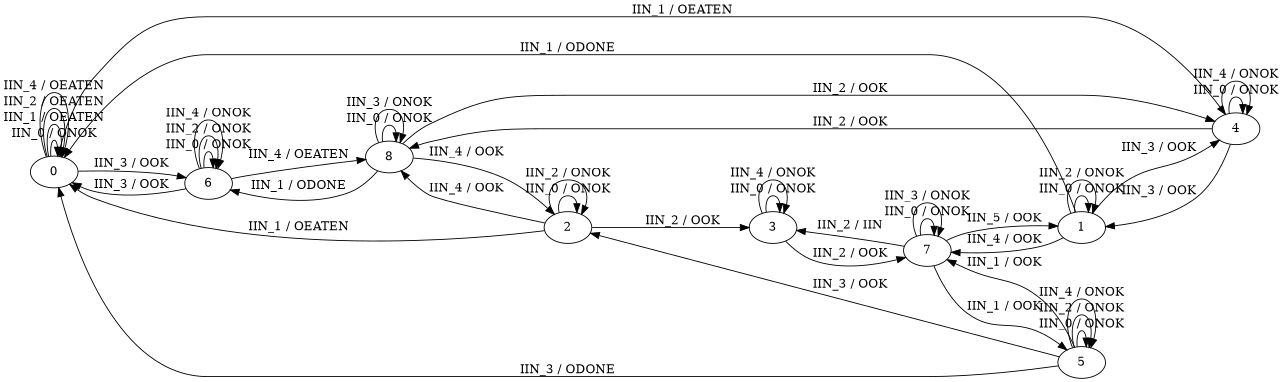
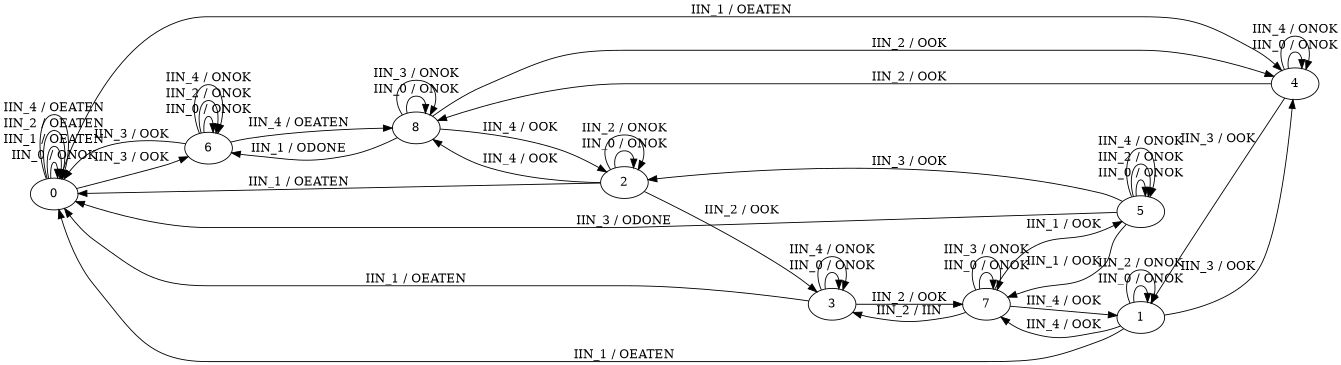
edge "1" -> "0": label "IIN_1 / ODONE" -> "IIN_1 / OEATEN"
edge "7" -> "1": label "IIN_5 / OOK" -> "IIN_4 / OOK"
edge "3" -> "0": added, label "IIN_1 / OEATEN"
